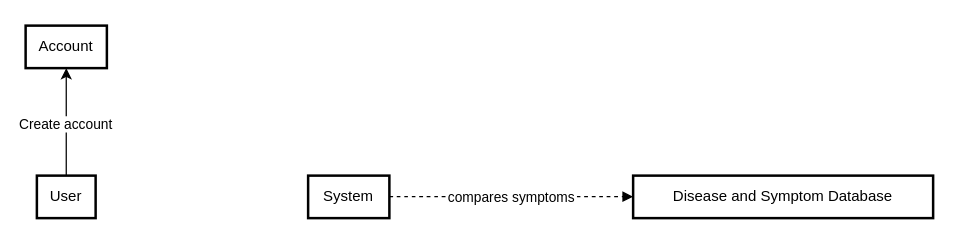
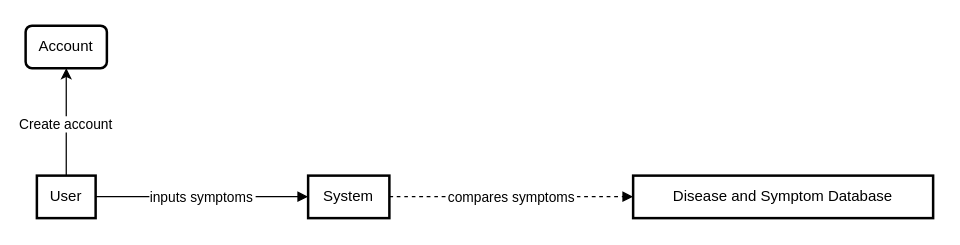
node "Account": shape rectangle -> rounded rectangle
edge "User" -> "System": added, label "inputs symptoms"
